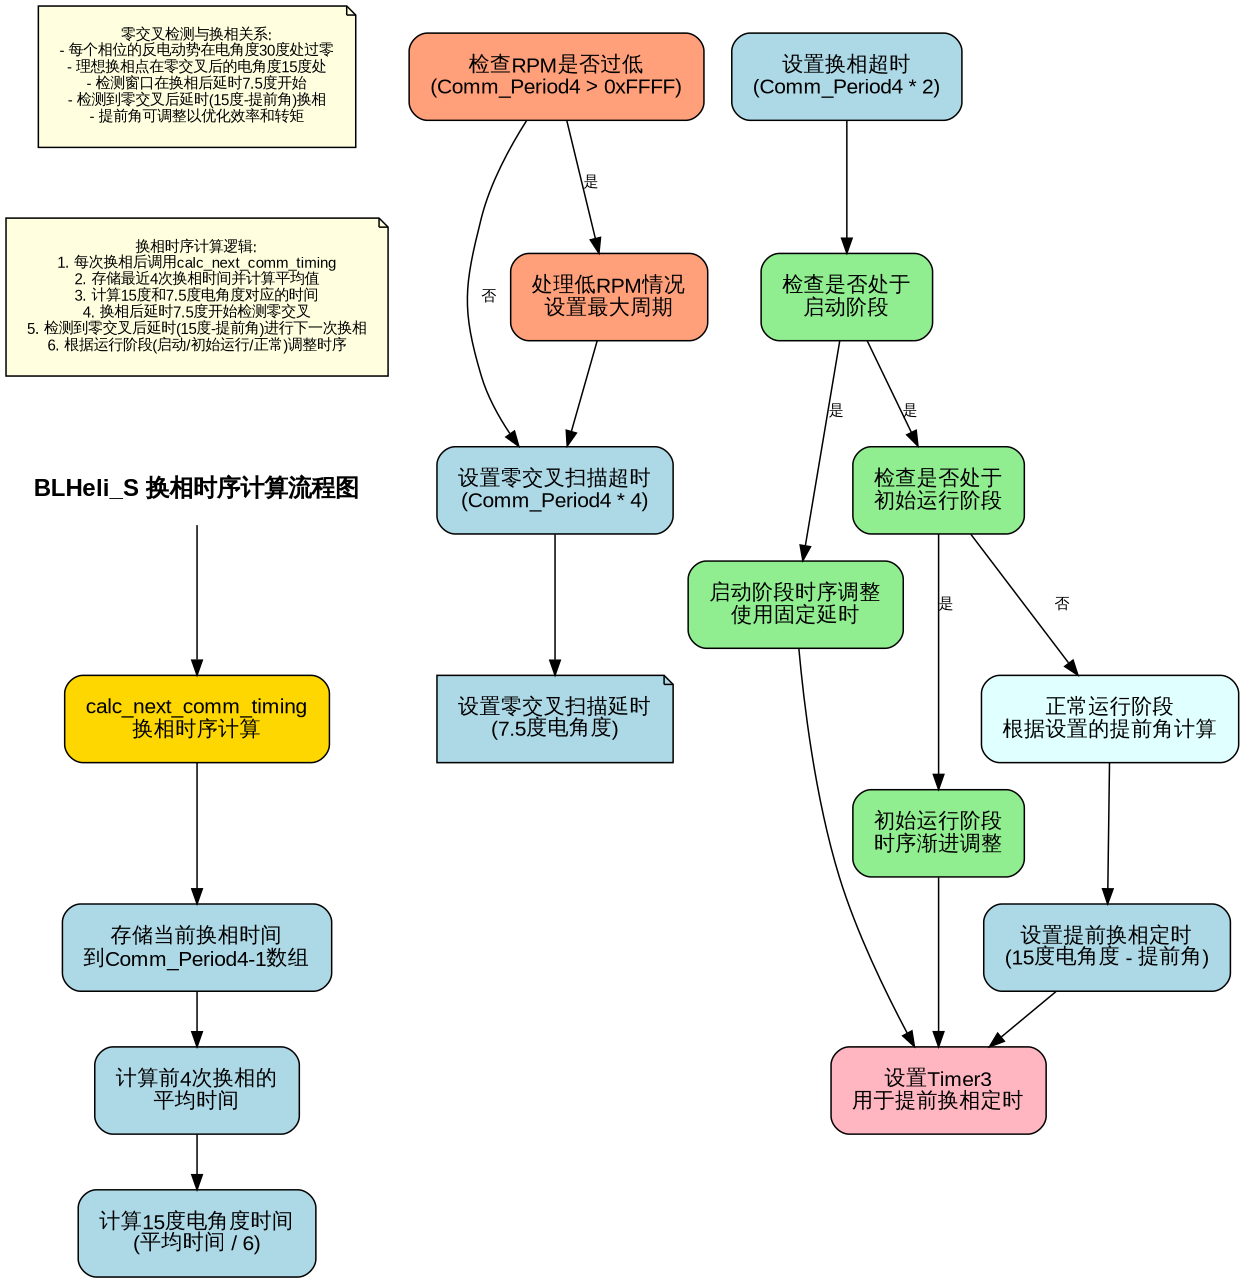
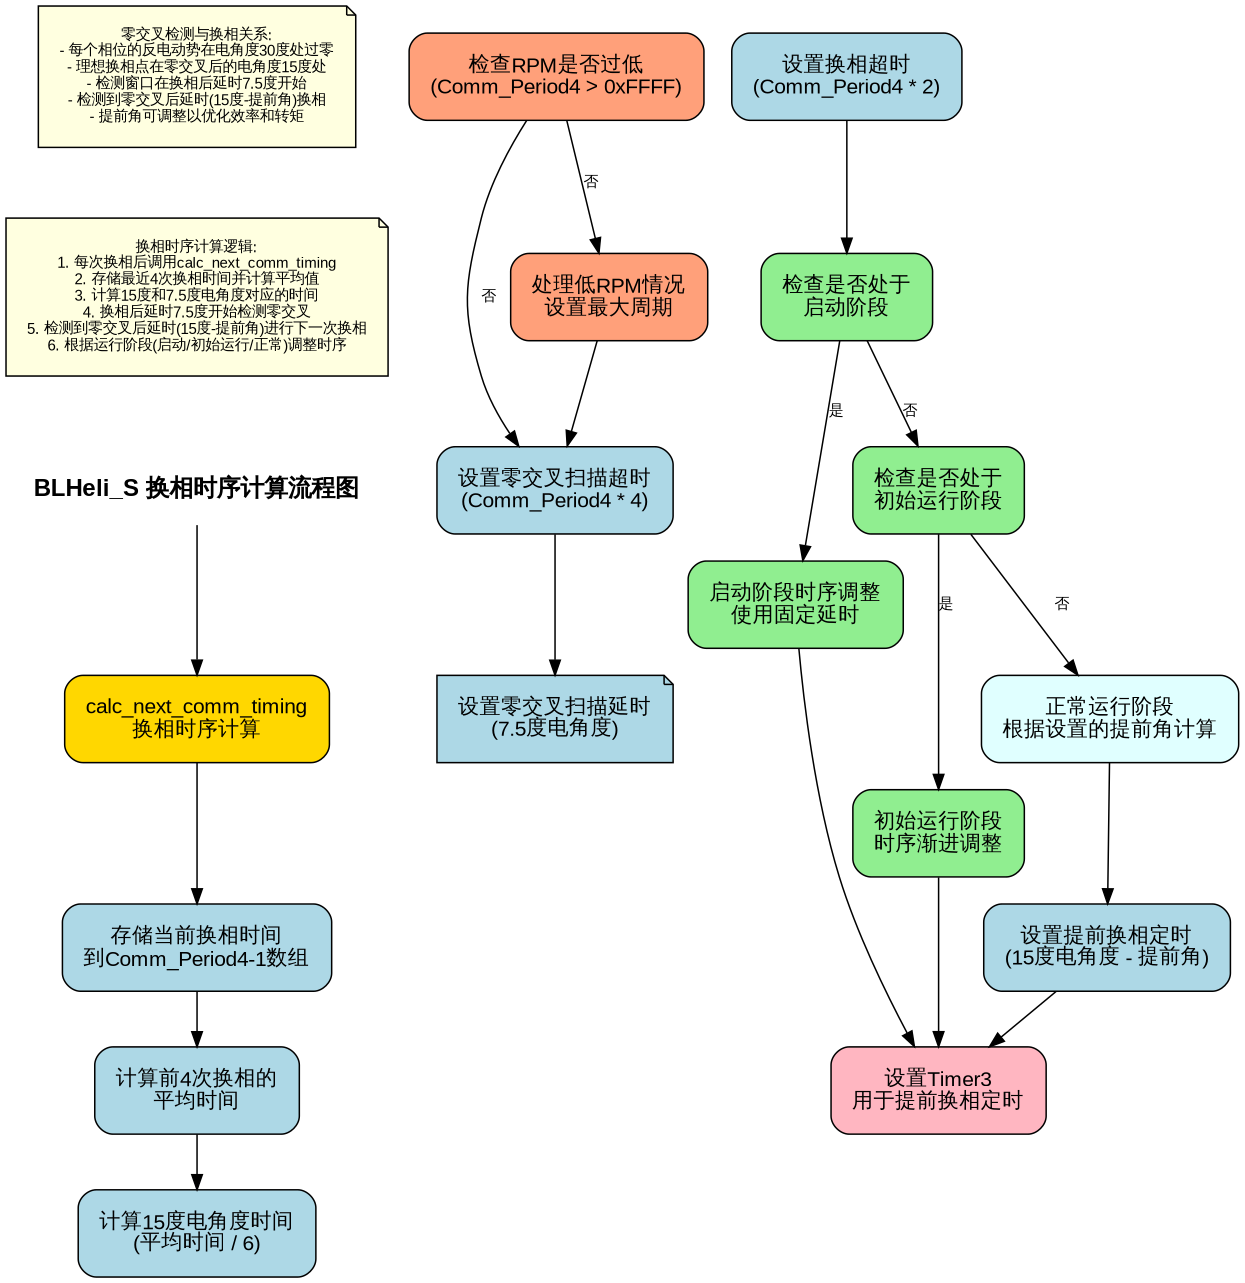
edge "检查RPM是否过低 (Comm_Period4 > 0xFFFF)" -> "处理低RPM情况 设置最大周期": label "是" -> "否"
edge "检查是否处于 启动阶段" -> "检查是否处于 初始运行阶段": label "是" -> "否"
